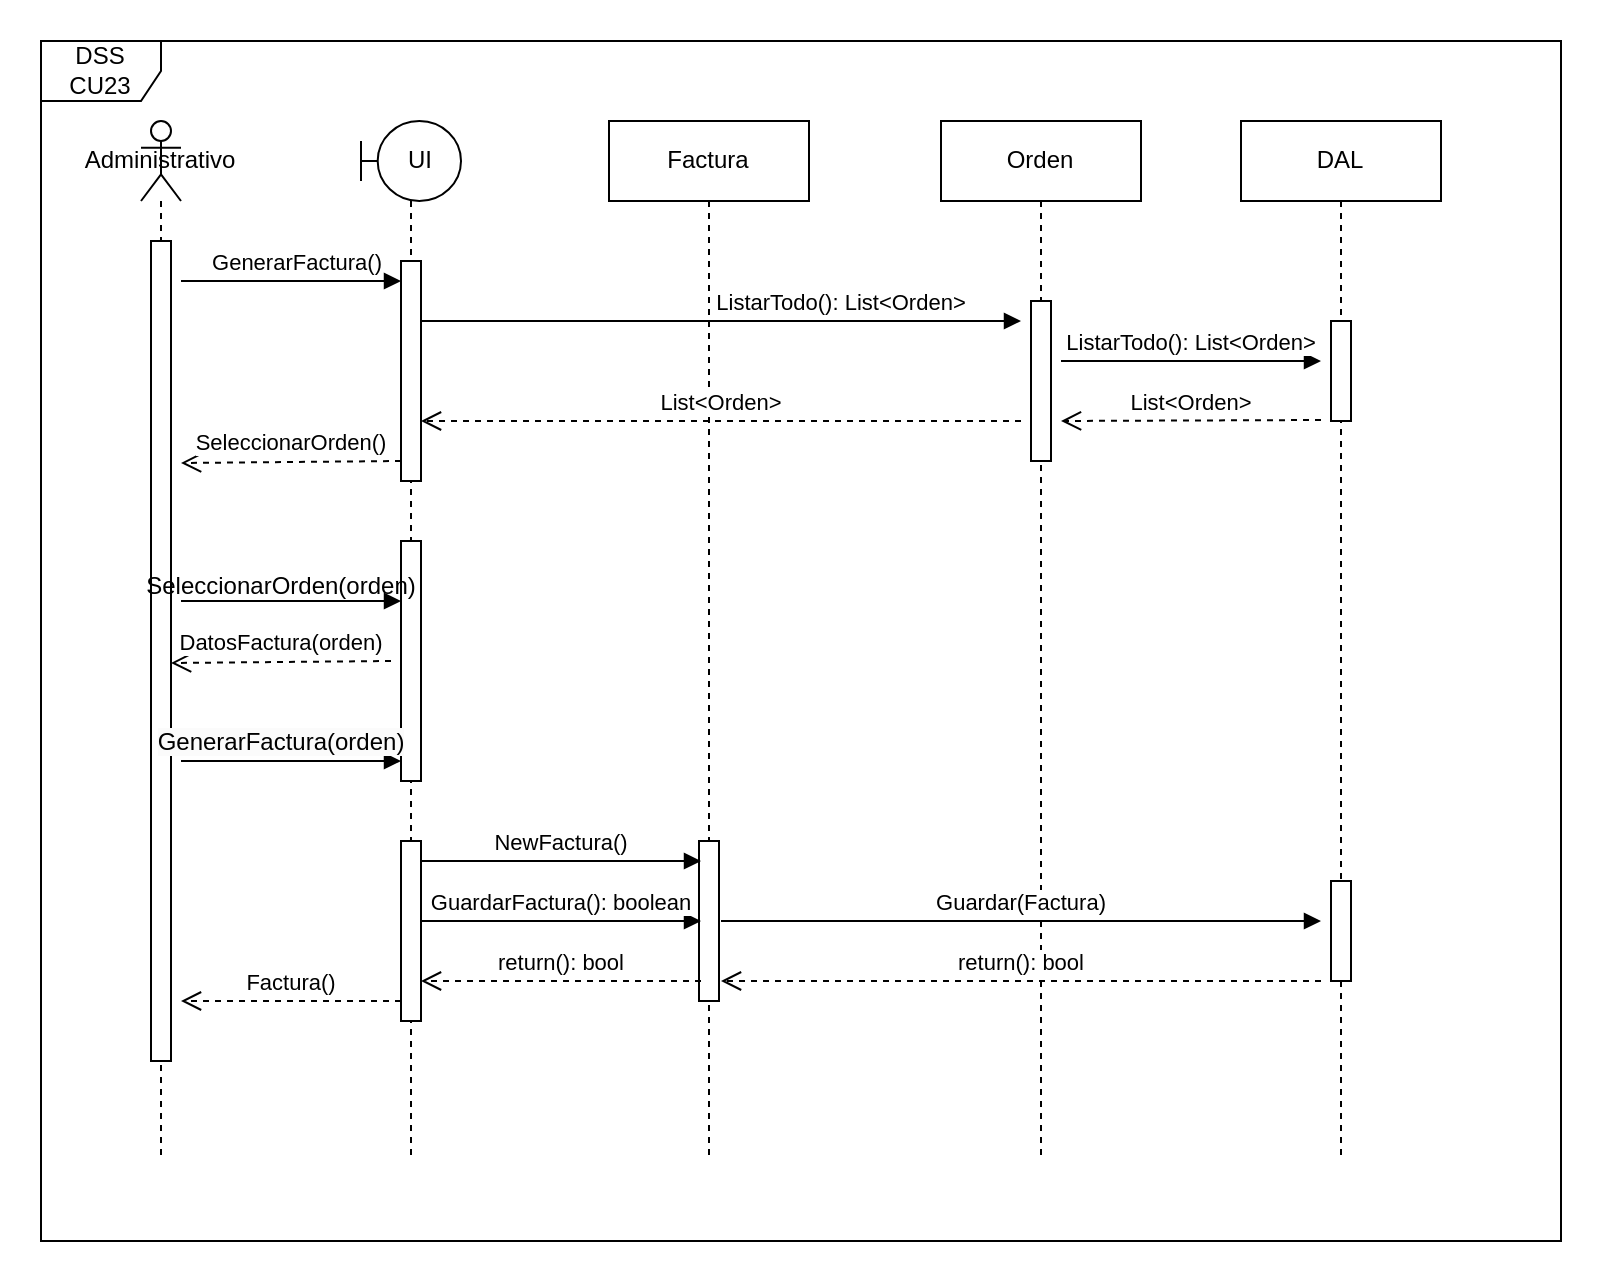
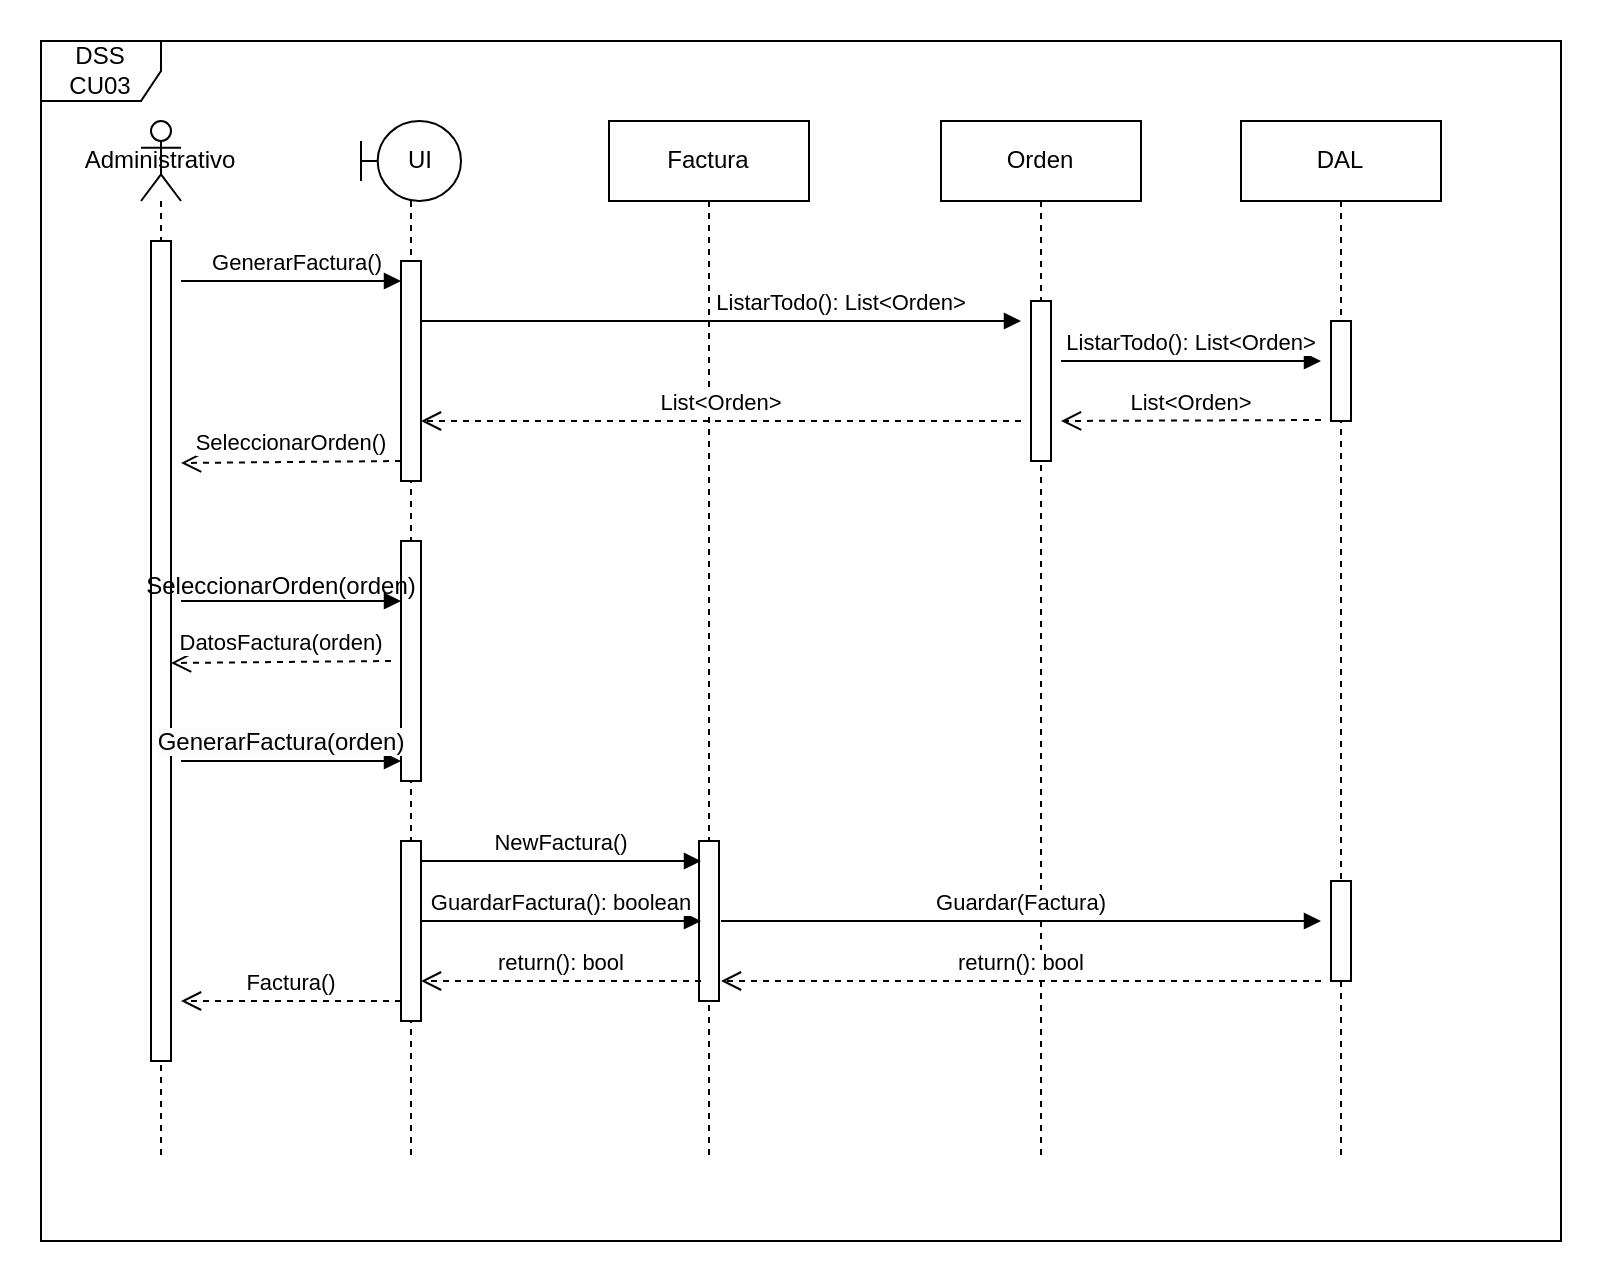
node "DSS CU23": label "DSS CU23" -> "DSS CU03"
